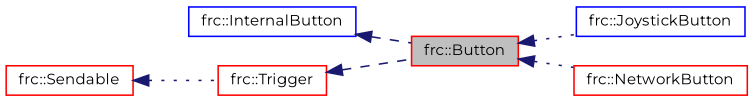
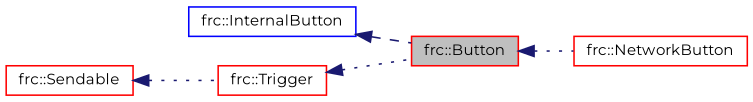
node "frc::JoystickButton": removed
edge "frc::Button" -> "frc::Trigger": style dashed -> dotted
